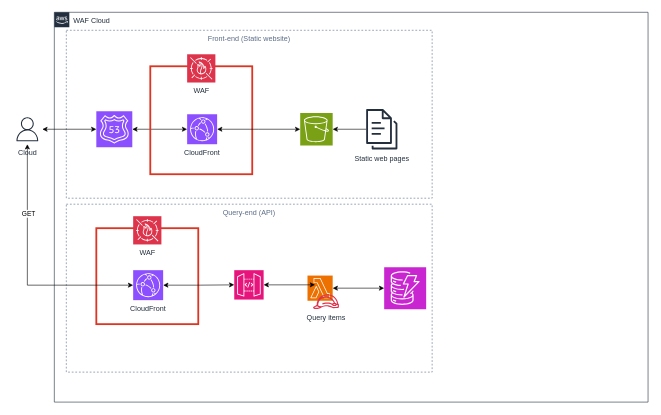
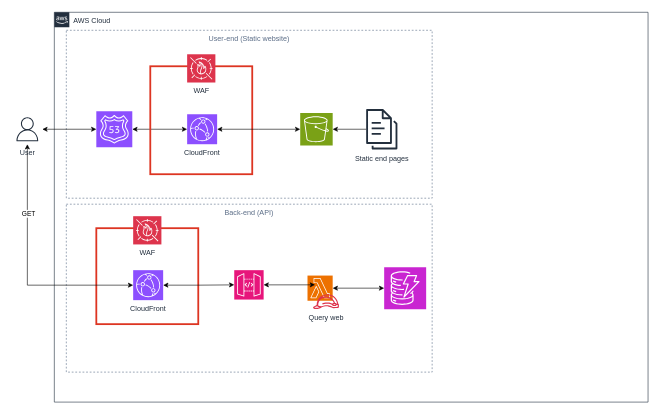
node "WAF Cloud": label "WAF Cloud" -> "AWS Cloud"
node "Front-end (Static website)": label "Front-end (Static website)" -> "User-end (Static website)"
node "Cloud": label "Cloud" -> "User"
node "Static web pages": label "Static web pages" -> "Static end pages"
node "Query-end (API)": label "Query-end (API)" -> "Back-end (API)"
node "Query items": label "Query items" -> "Query web"
